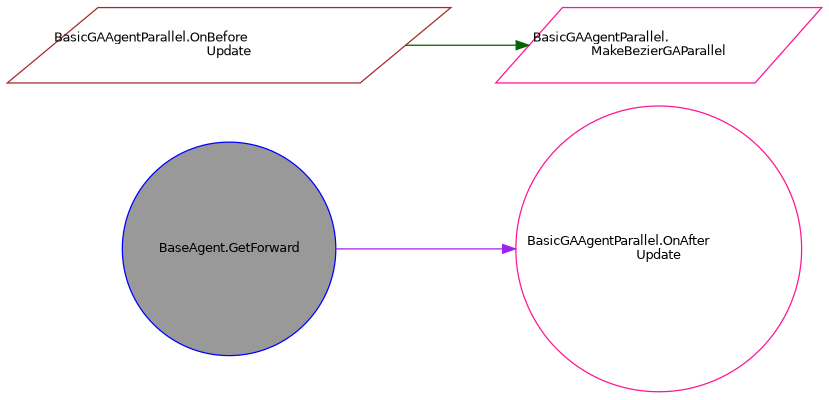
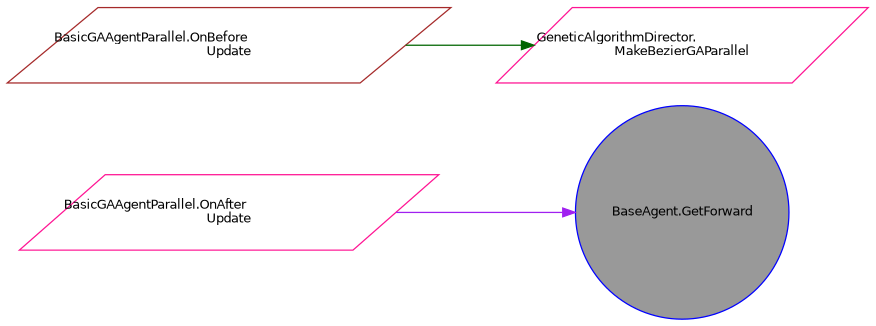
node "BasicGAAgentParallel. MakeBezierGAParallel": label "BasicGAAgentParallel. MakeBezierGAParallel" -> "GeneticAlgorithmDirector. MakeBezierGAParallel"
edge "BaseAgent.GetForward" -> "BasicGAAgentParallel.OnAfter Update": reversed
node "BasicGAAgentParallel.OnAfter Update": shape circle -> parallelogram
